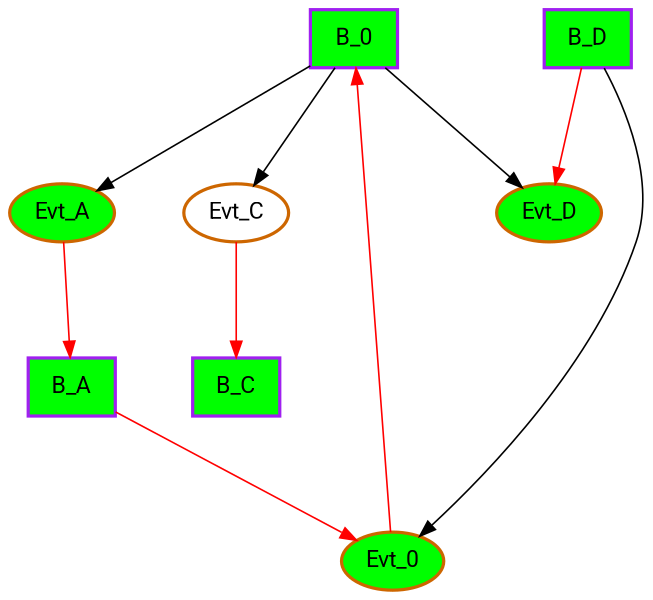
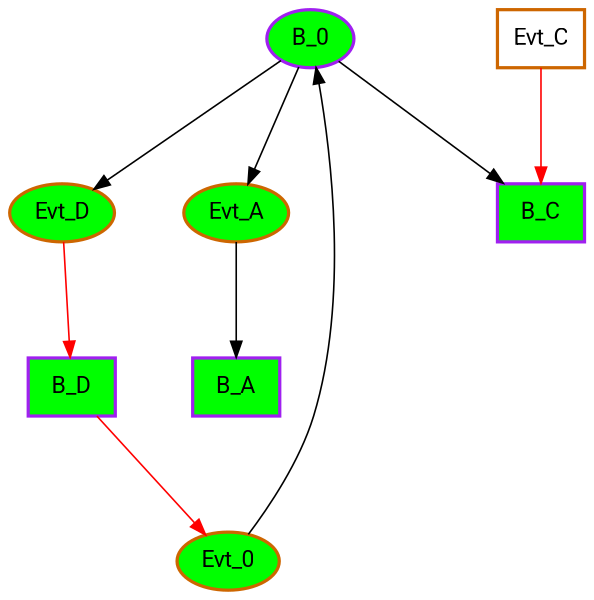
node "B_0": shape box -> ellipse
edge "B_D" -> "Evt_D": reversed
edge "B_0" -> "Evt_C": now "B_0" -> "B_C"
node "Evt_C": shape ellipse -> box
edge "Evt_A" -> "B_A": color red -> black
edge "Evt_0" -> "B_0": color red -> black
edge "B_D" -> "Evt_0": color black -> red
edge "B_A" -> "Evt_0": removed
